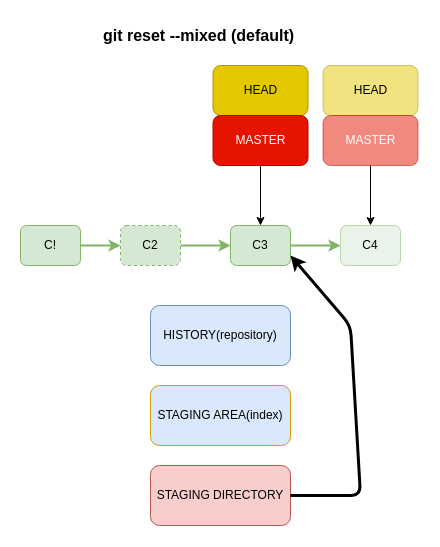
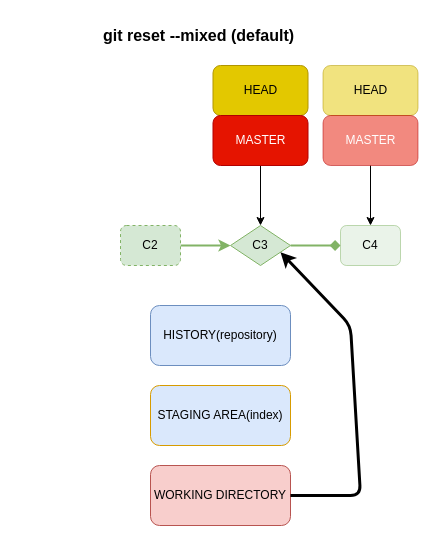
node "C!": removed
edge "C!" -> "C2": removed
node "C3": shape rounded rectangle -> diamond
edge "C3" -> "C4": arrowhead classic -> diamond
node "STAGING DIRECTORY": label "STAGING DIRECTORY" -> "WORKING DIRECTORY"
